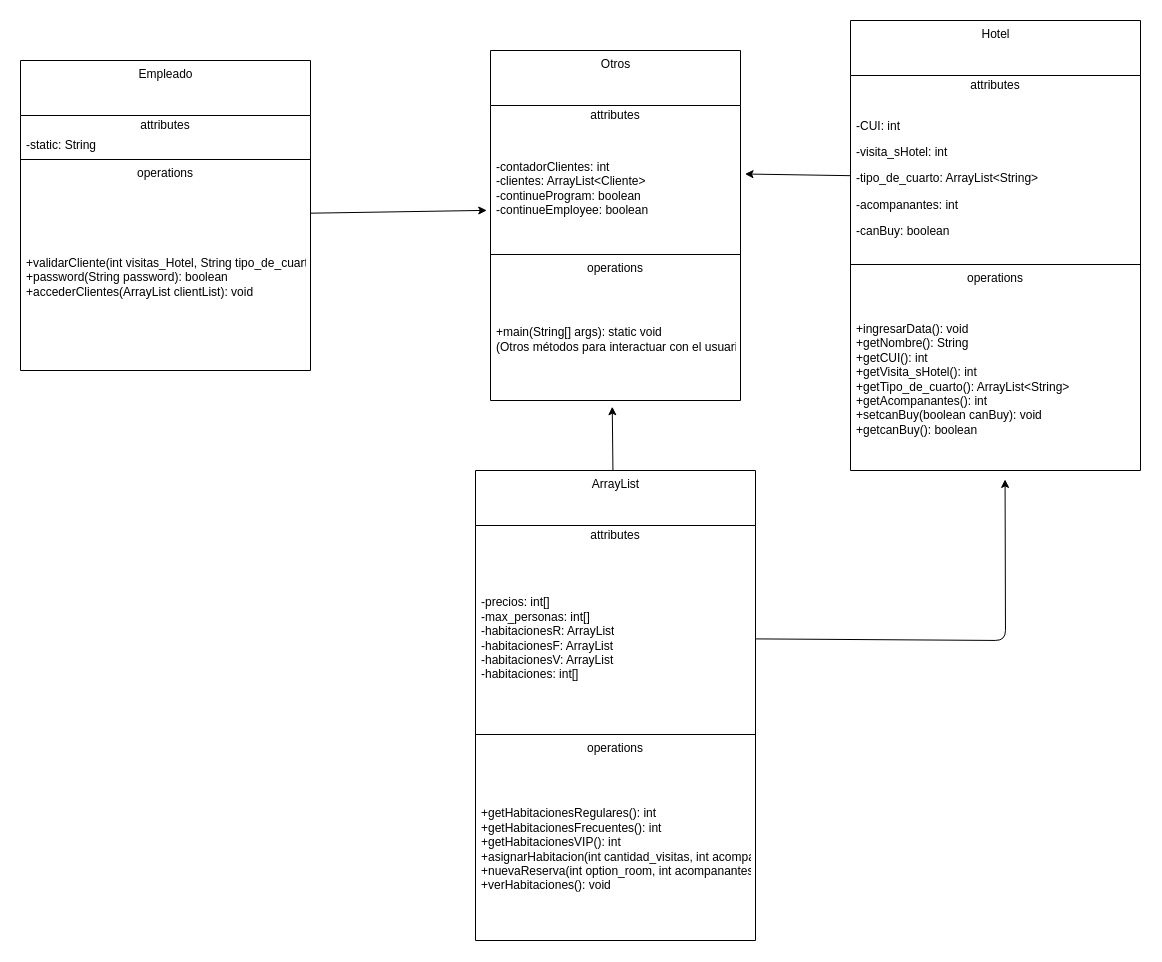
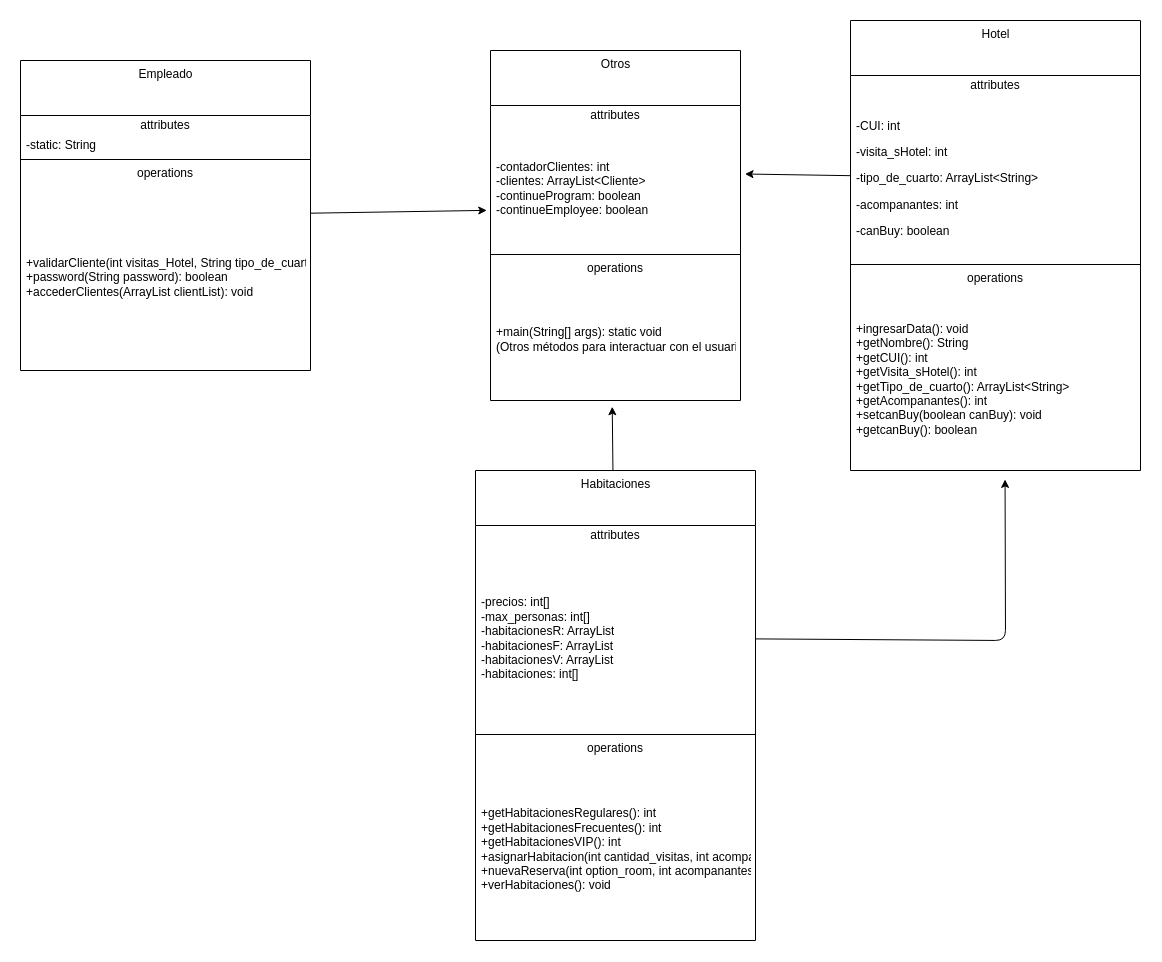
node "ArrayList": label "ArrayList" -> "Habitaciones"
